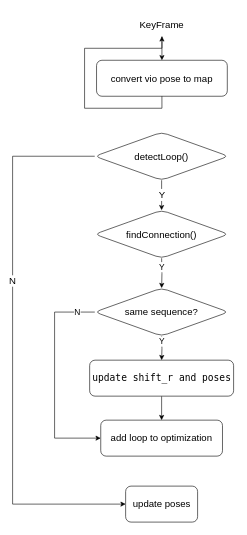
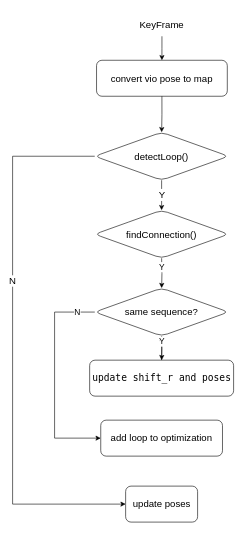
edge "convert vio pose to map" -> "KeyFrame": now "convert vio pose to map" -> "detectLoop()"
edge "update shift_r and poses" -> "add loop to optimization": now "update shift_r and poses" -> "same sequence?"
